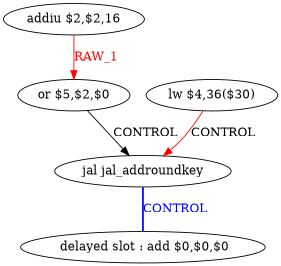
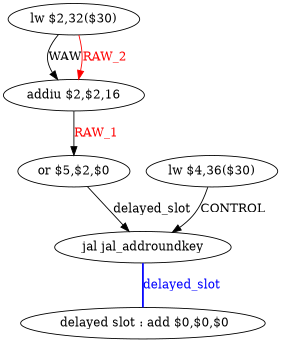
node "lw $2,32($30)": added
edge "addiu $2,$2,16" -> "or $5,$2,$0": color red -> black
edge "lw $4,36($30)" -> "jal jal_addroundkey": color red -> black
edge "or $5,$2,$0" -> "jal jal_addroundkey": label "CONTROL" -> "delayed_slot"
edge "jal jal_addroundkey" -- "delayed slot : add $0,$0,$0": label "CONTROL" -> "delayed_slot"
